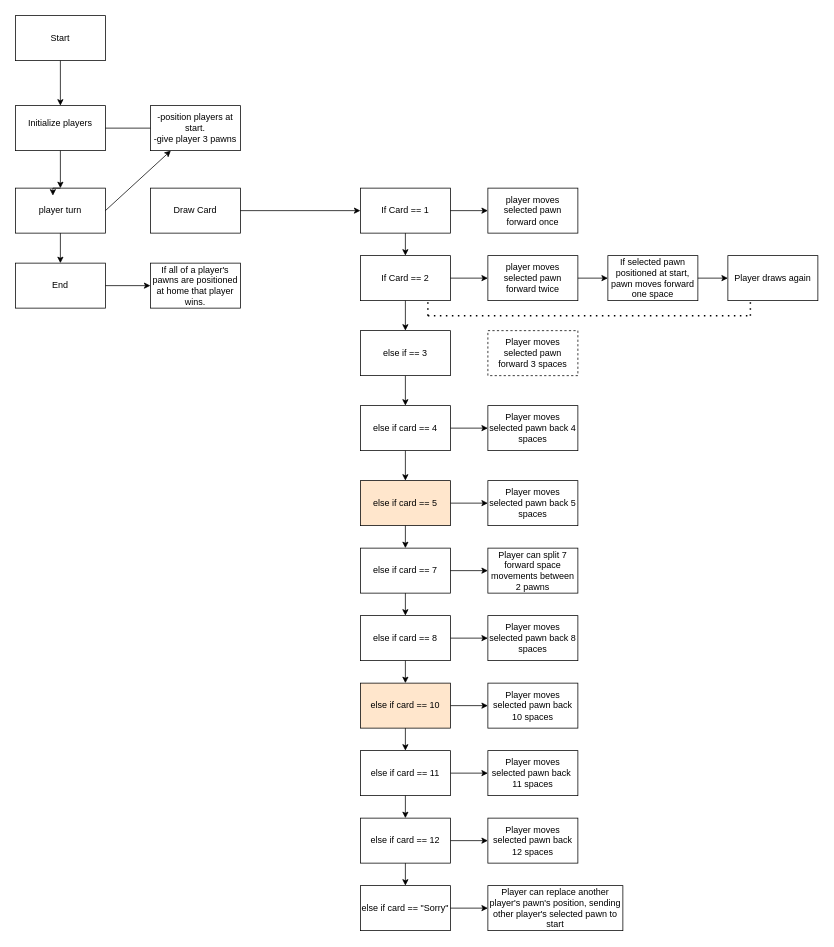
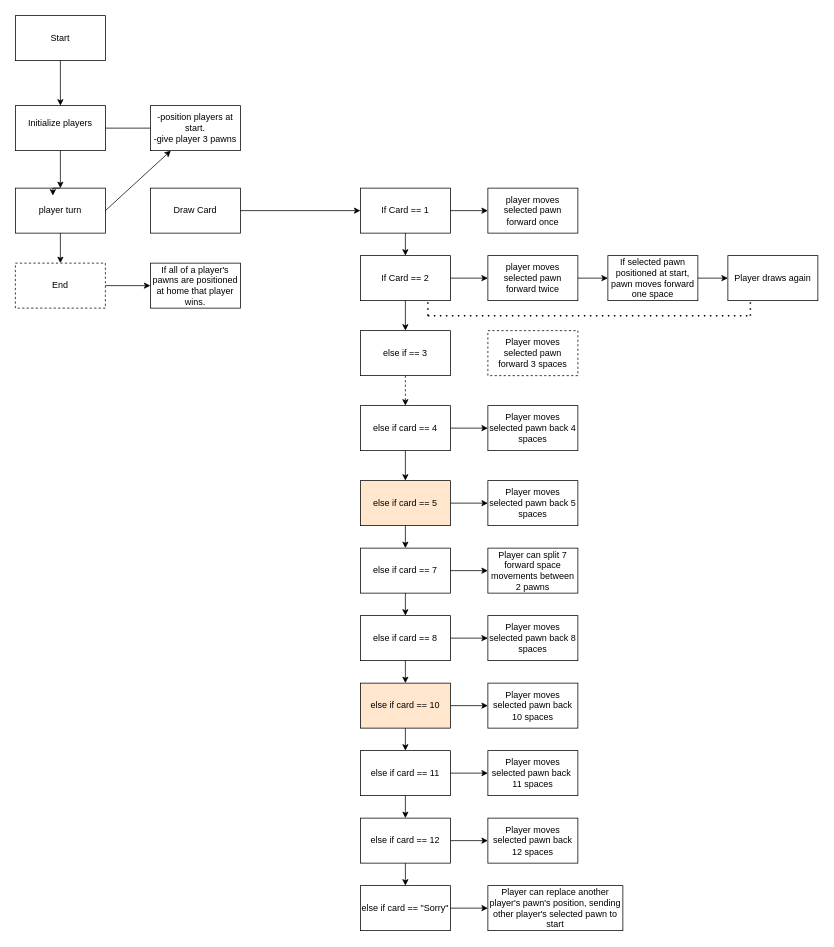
node "End": style solid -> dashed
edge "else if == 3" -> "else if card == 4": style solid -> dashed
